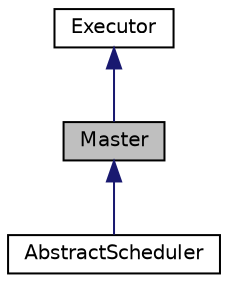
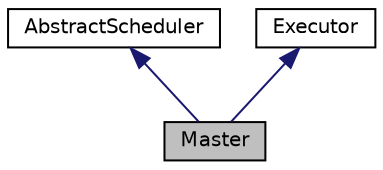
edge "AbstractScheduler" -> "Master": reversed
